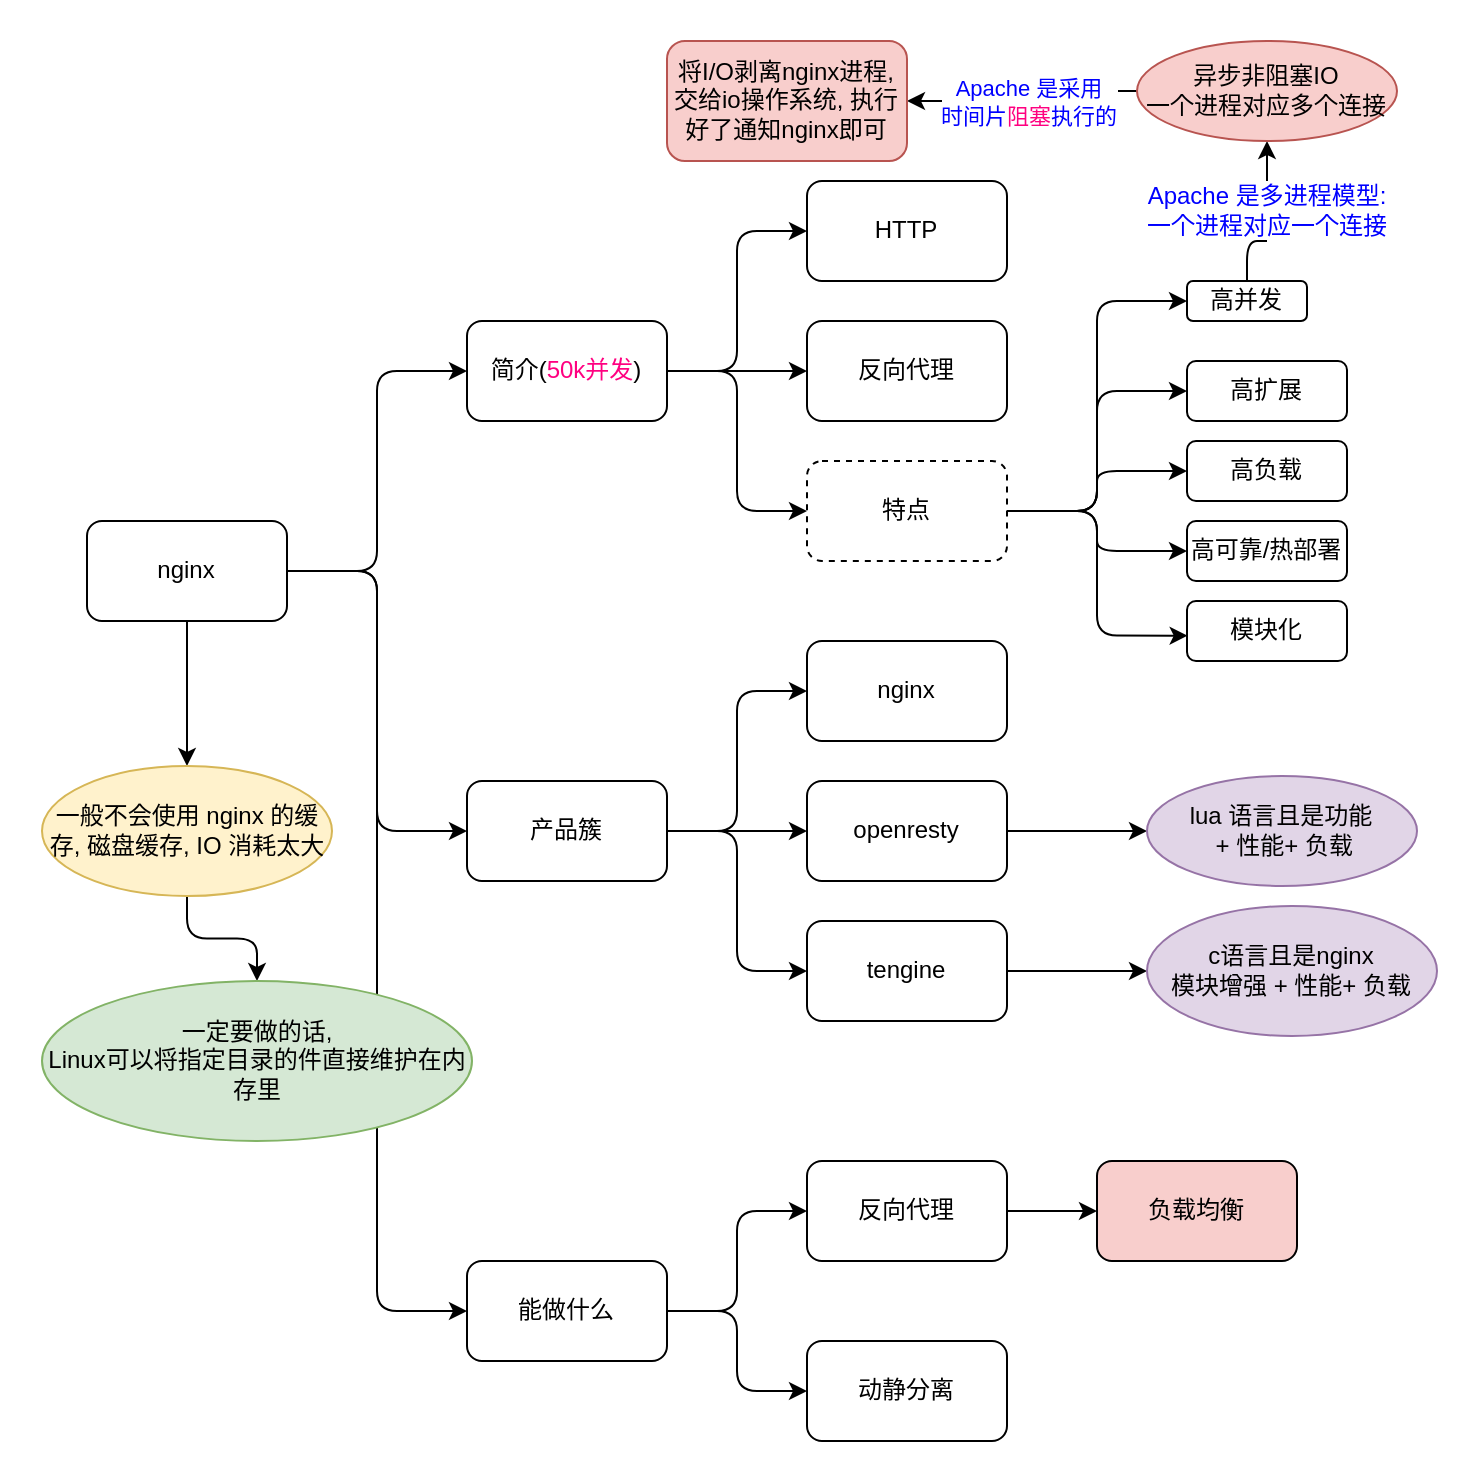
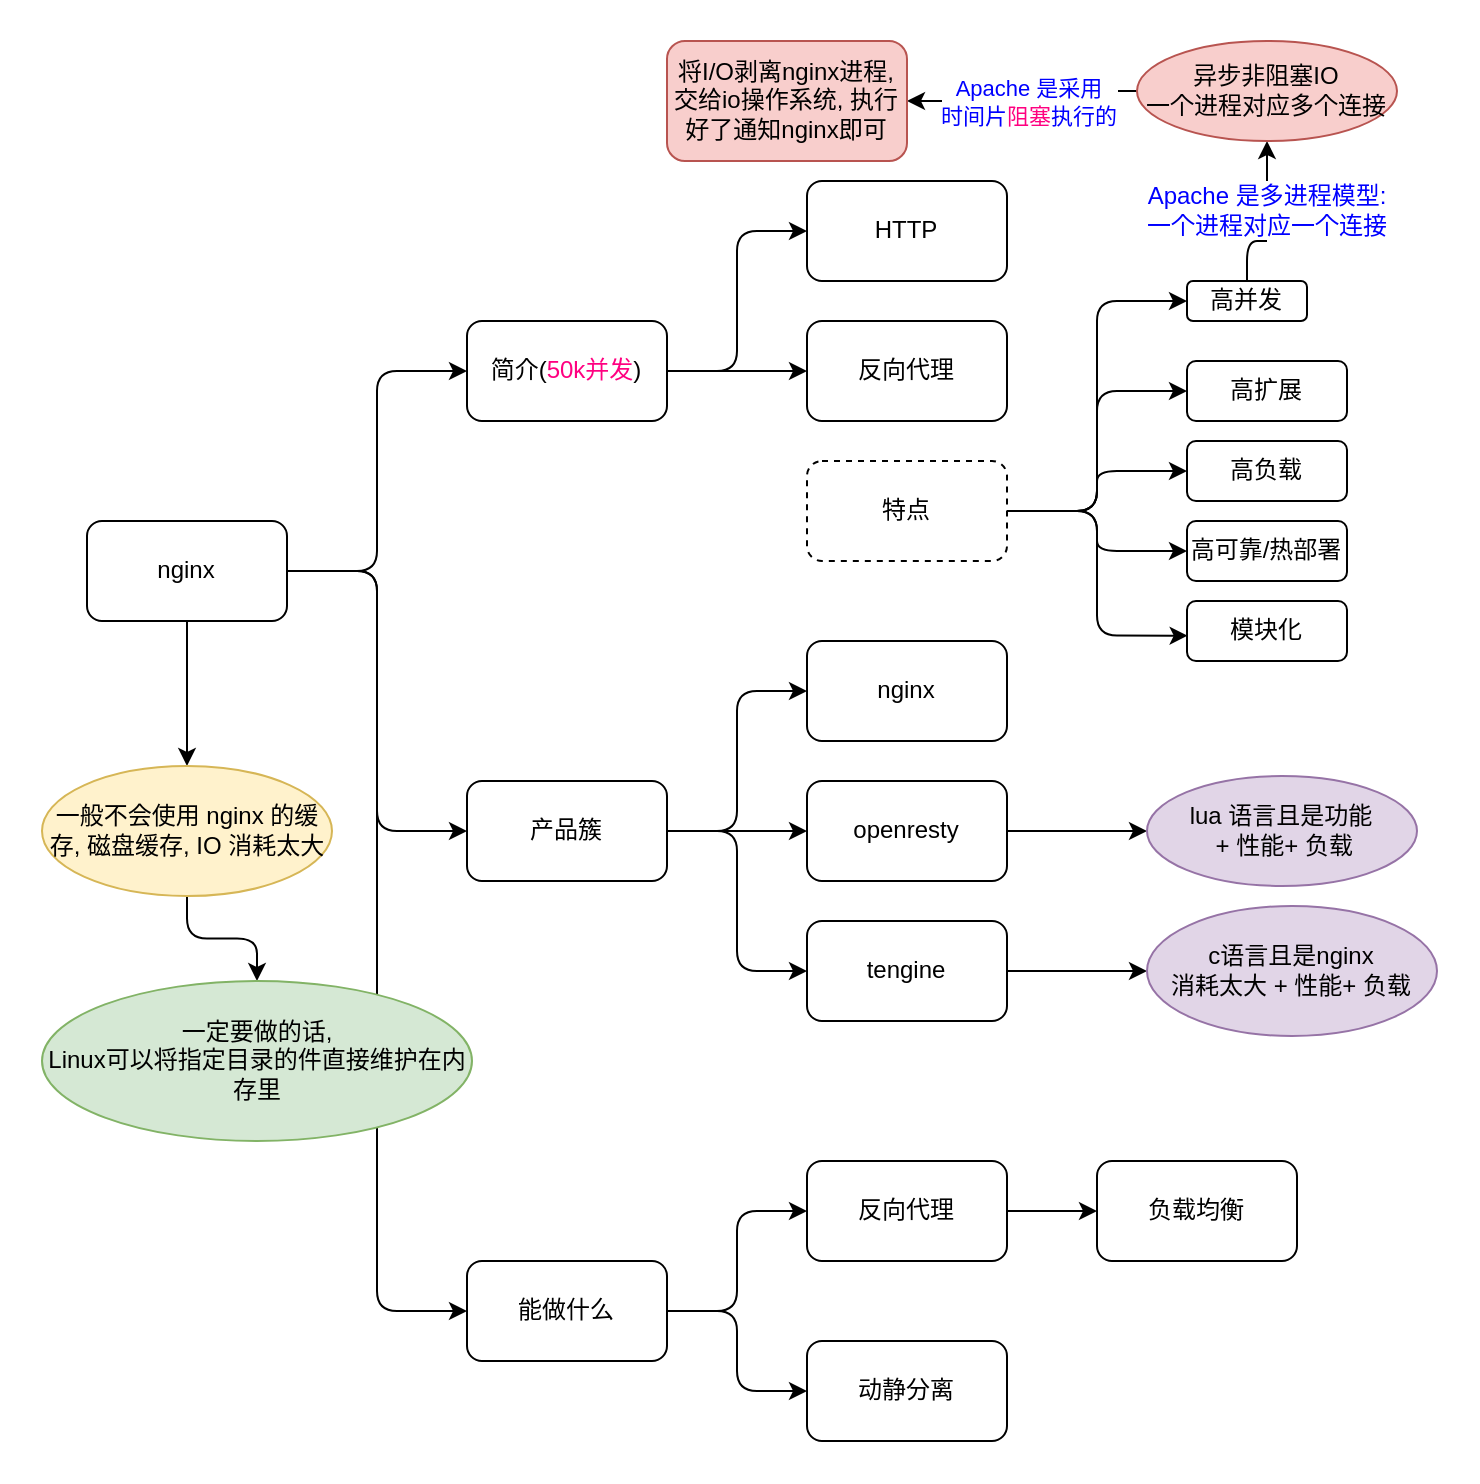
edge "简介(50k并发)" -> "特点": removed
node "c语言且是nginx 模块增强 + 性能+ 负载": label "c语言且是nginx 模块增强 + 性能+ 负载" -> "c语言且是nginx 消耗太大 + 性能+ 负载"
node "负载均衡": fillcolor #f8cecc -> #ffffff
